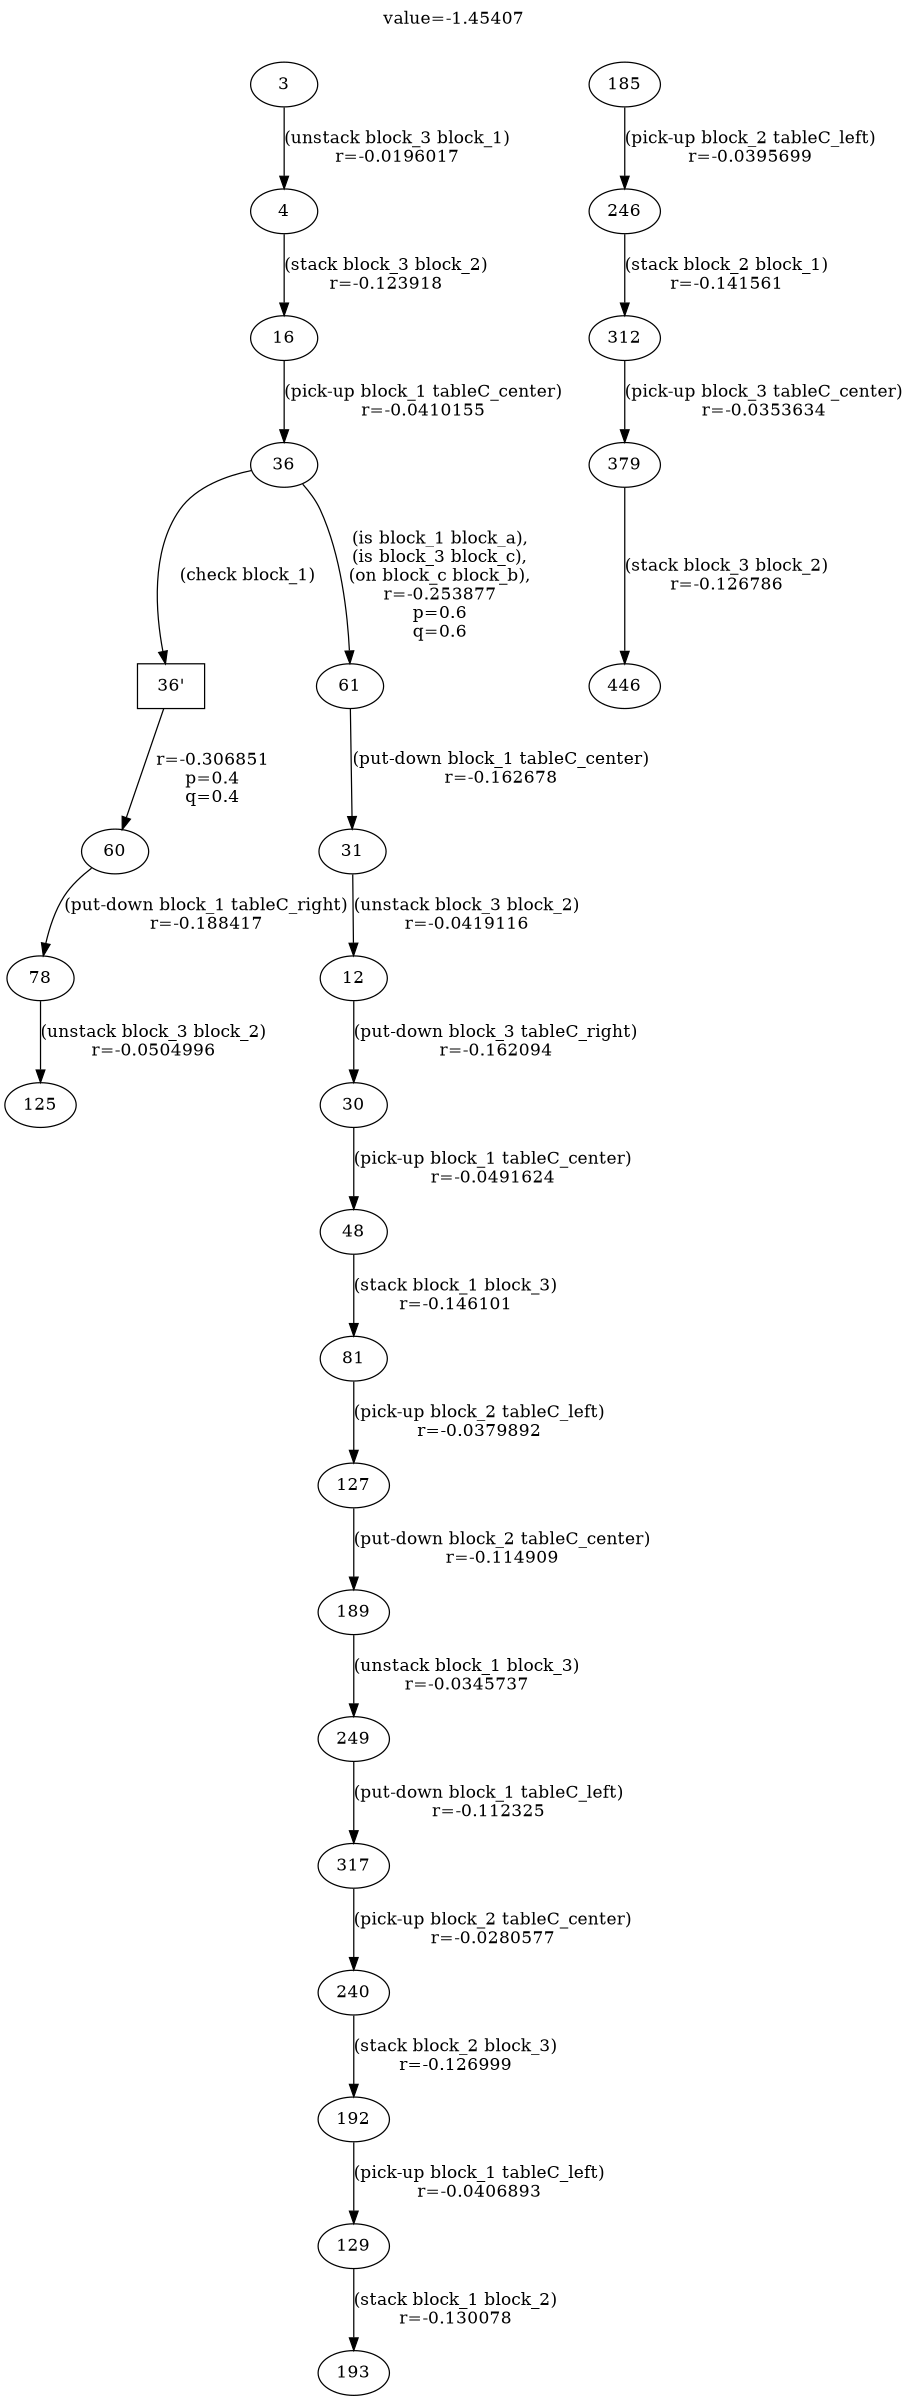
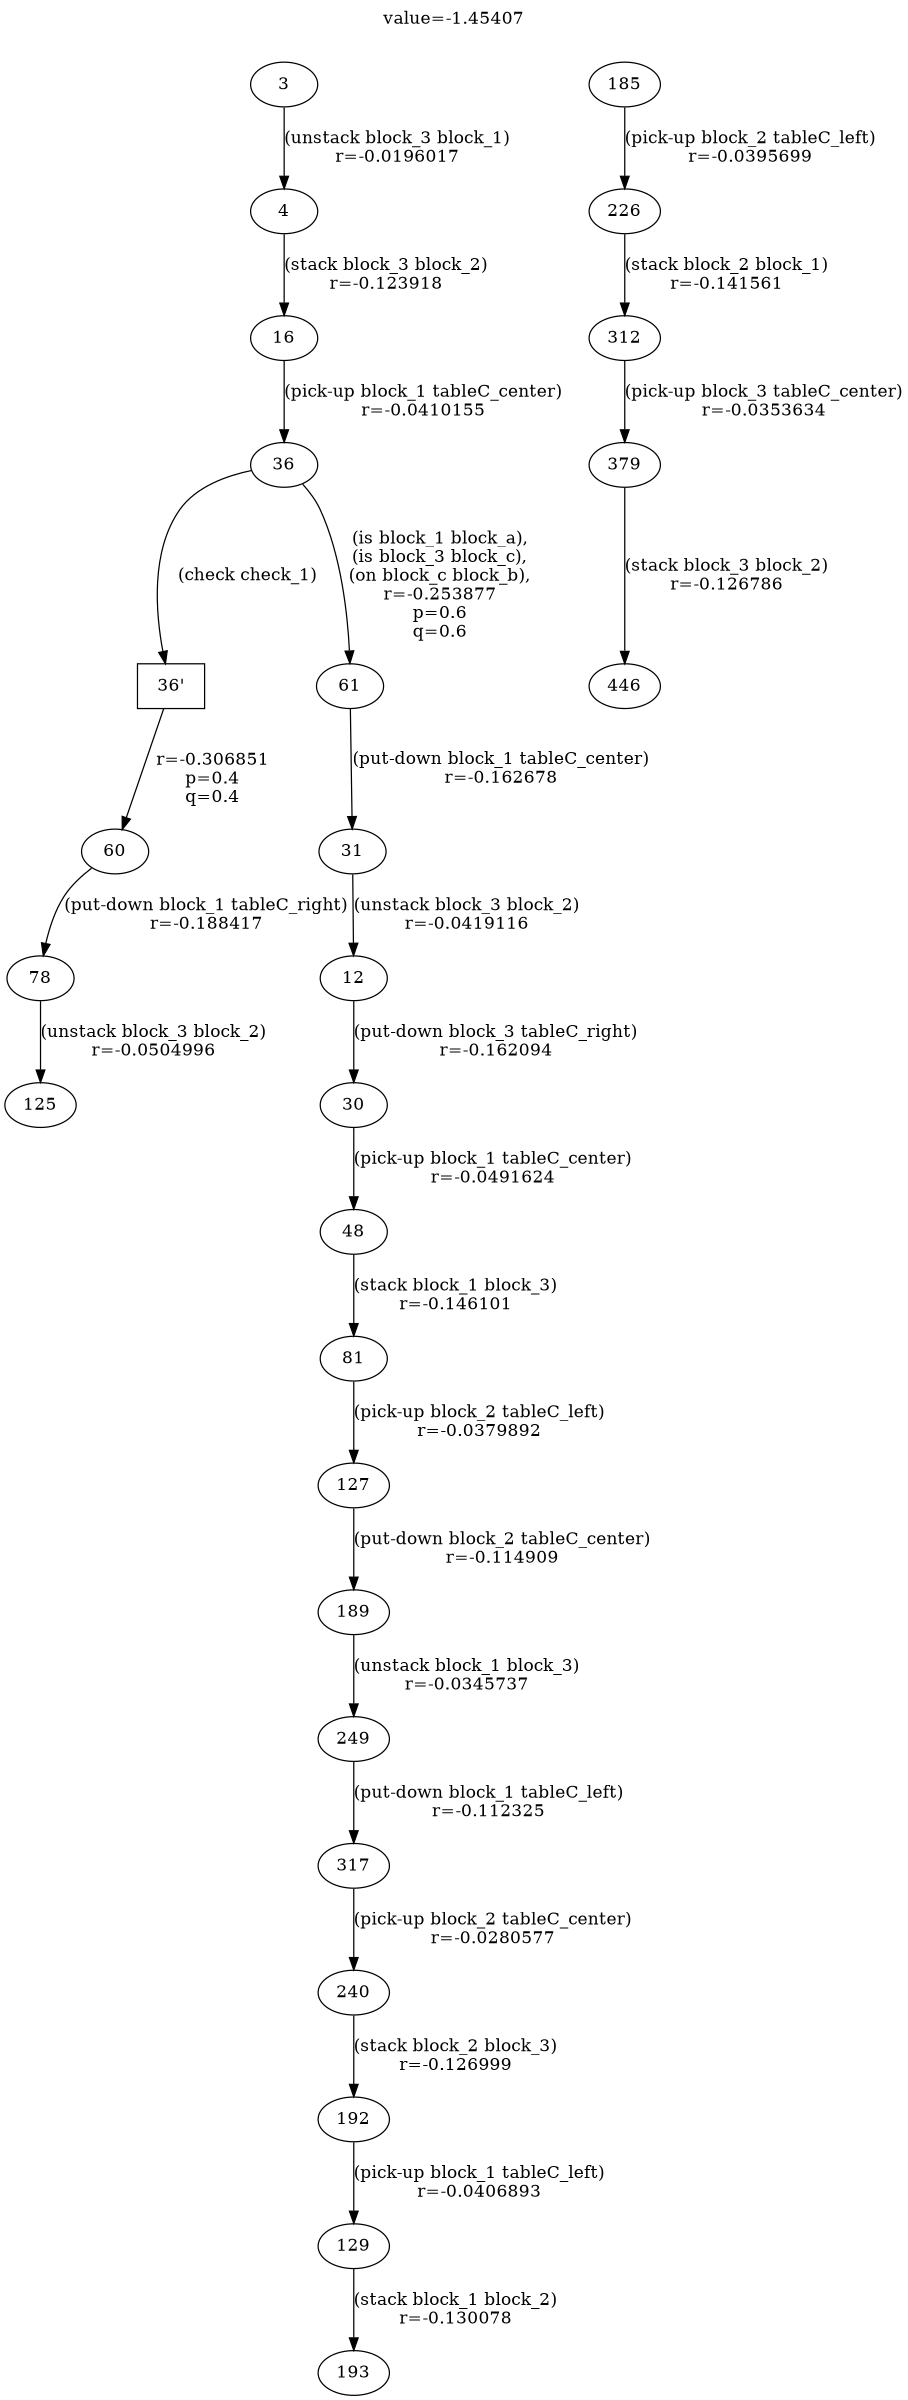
node "246": label "246" -> "226"
edge "36" -> "36'": label "(check block_1)" -> "(check check_1)"
